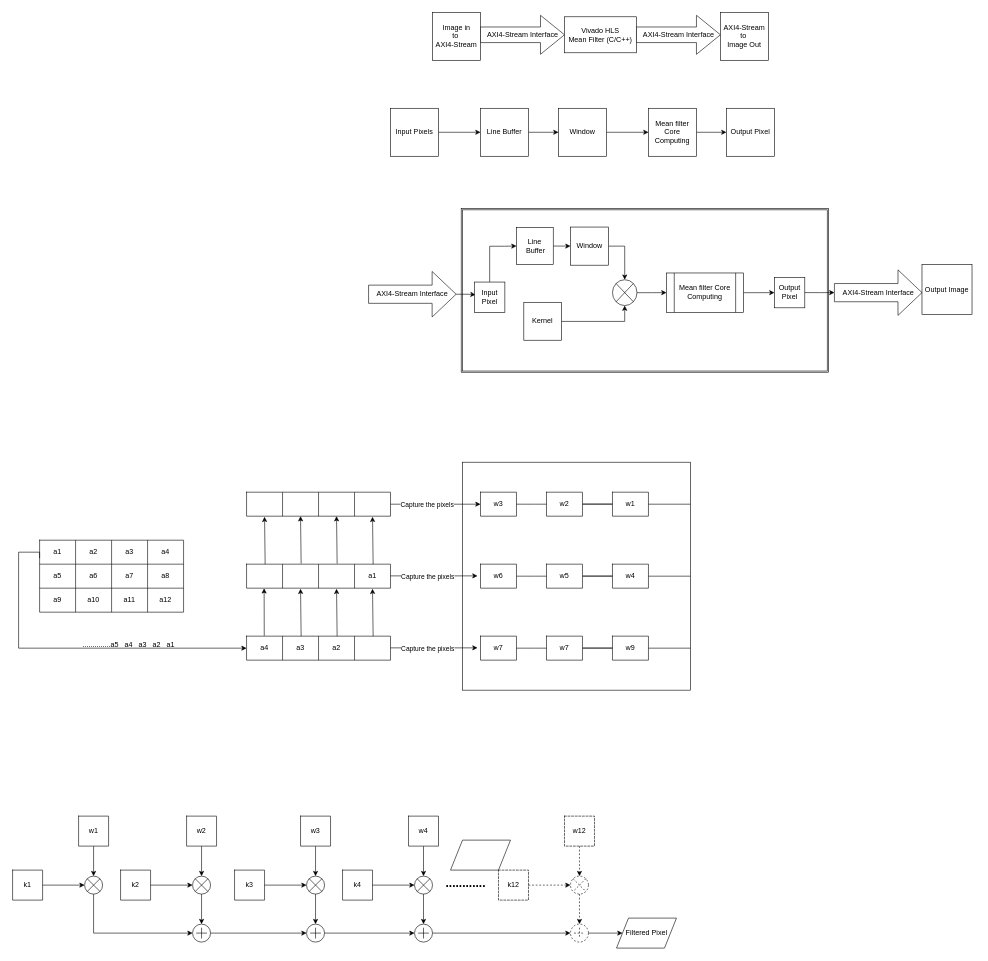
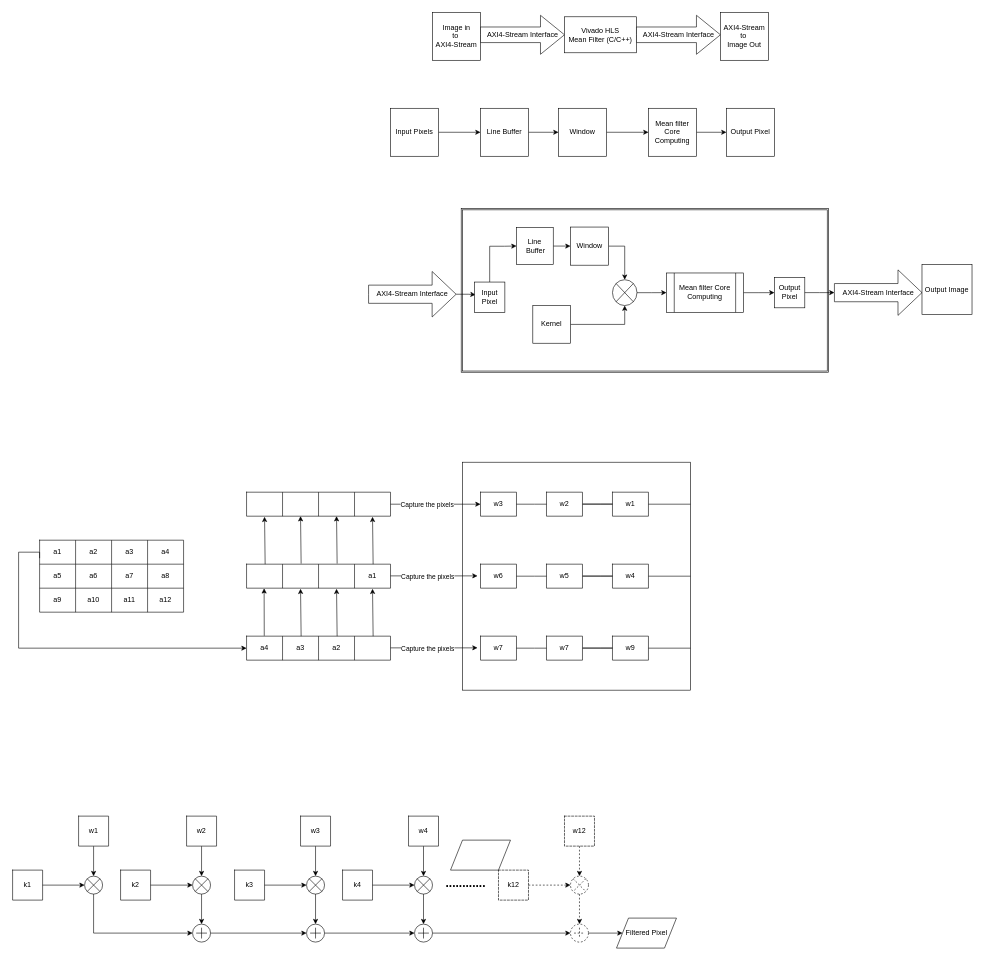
node "Kernel": moved (542, 321) -> (551, 324)
node "..............a5 a4 a3 a2 a1": removed
